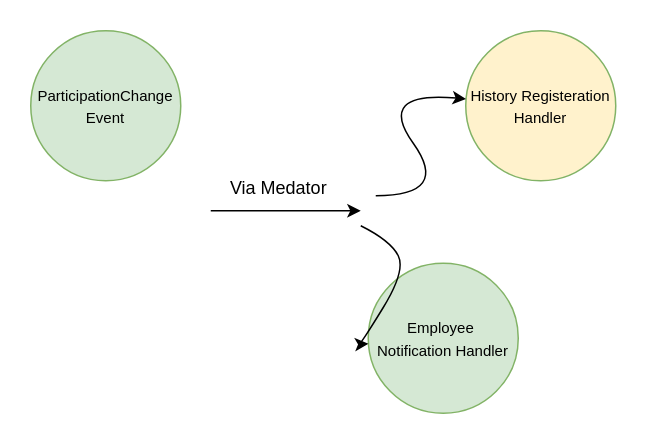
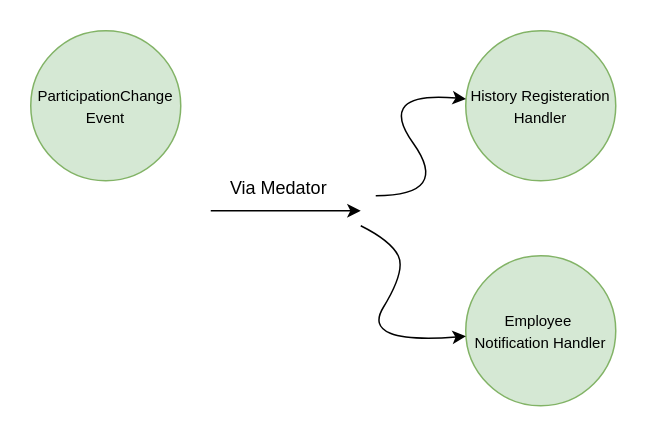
node "History Registeration Handler": fillcolor #fff2cc -> #d5e8d4
node "Employee Notification Handler": moved (443, 338) -> (541, 331)
